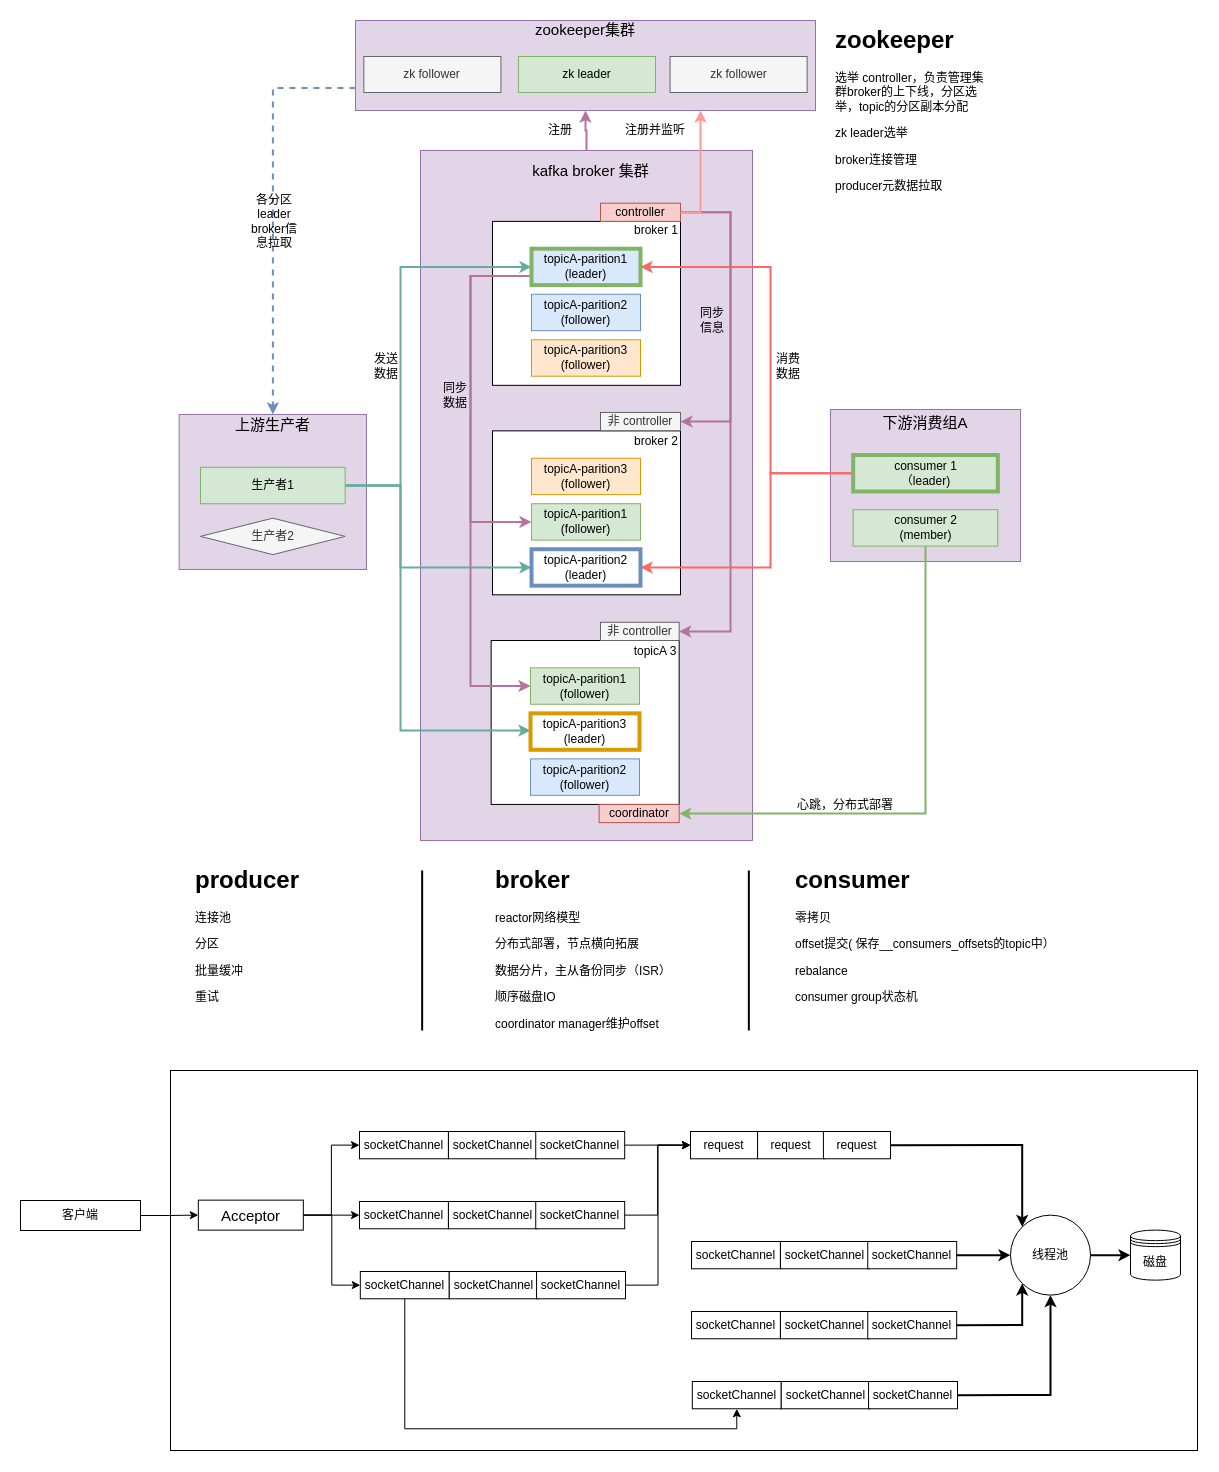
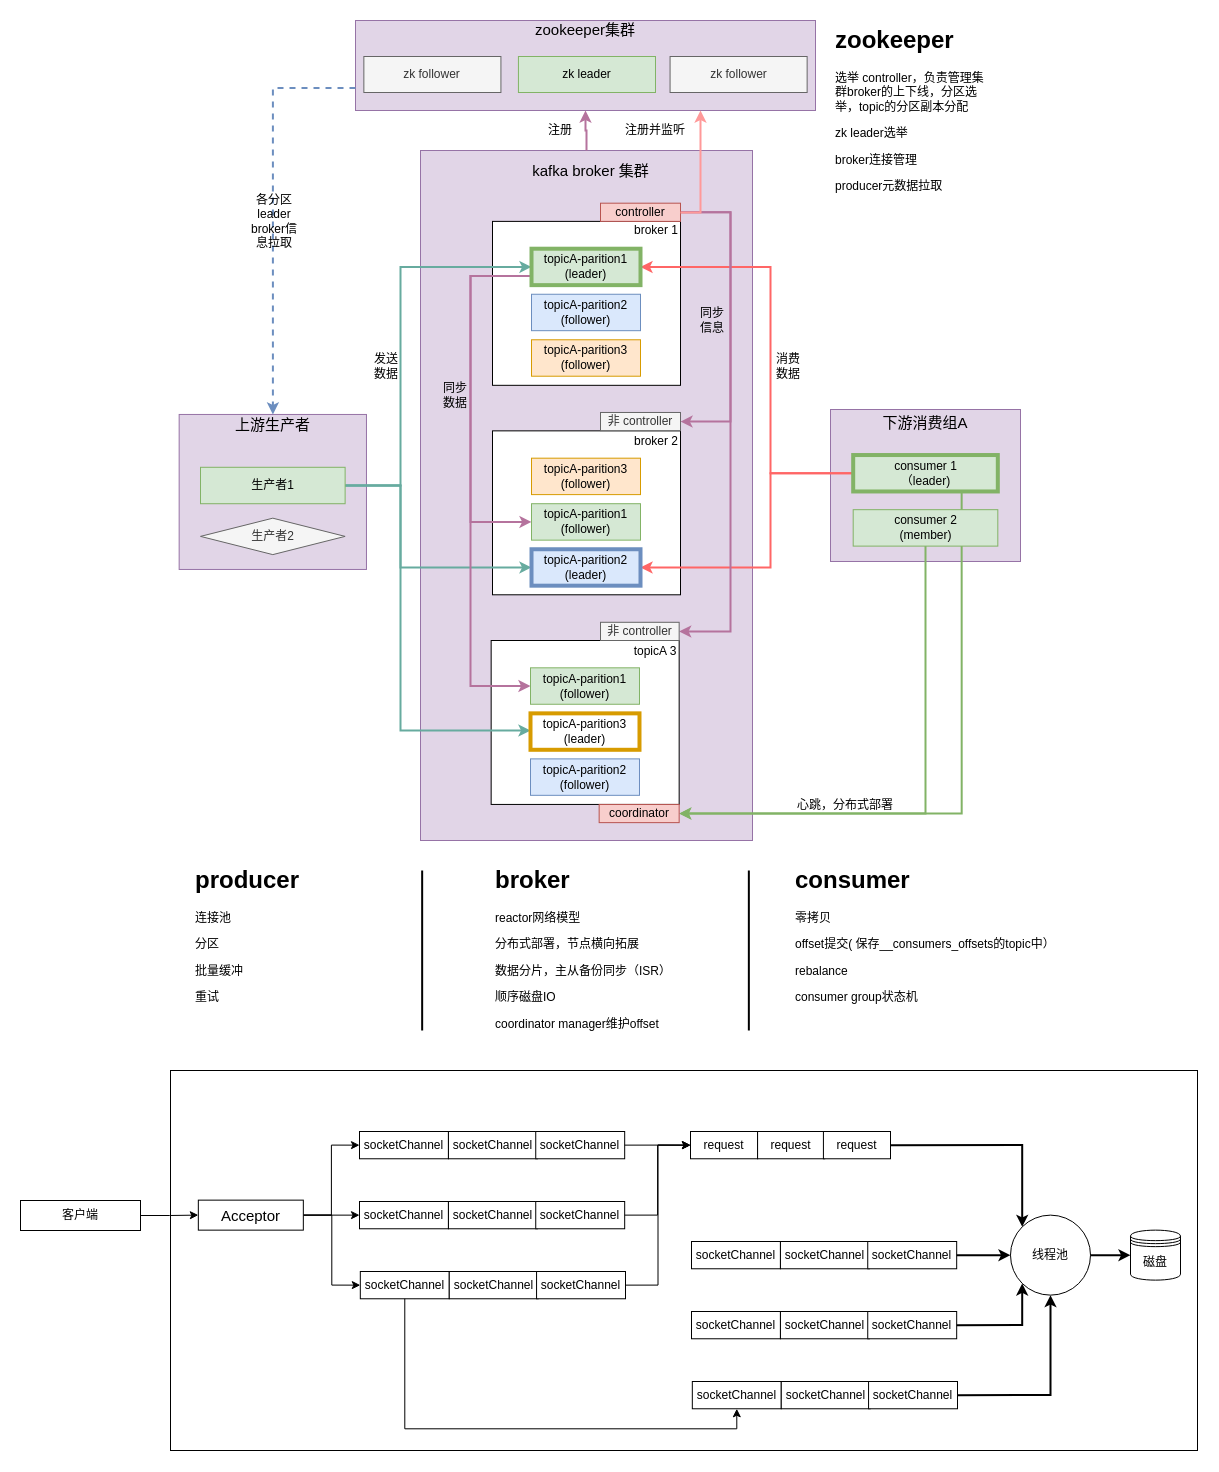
node "topicA-parition1 (leader)": fillcolor #dae8fc -> #d5e8d4
node "topicA-parition2 (leader)": fillcolor #ffffff -> #dae8fc
edge "consumer 1 （leader)" -> "coordinator": added
